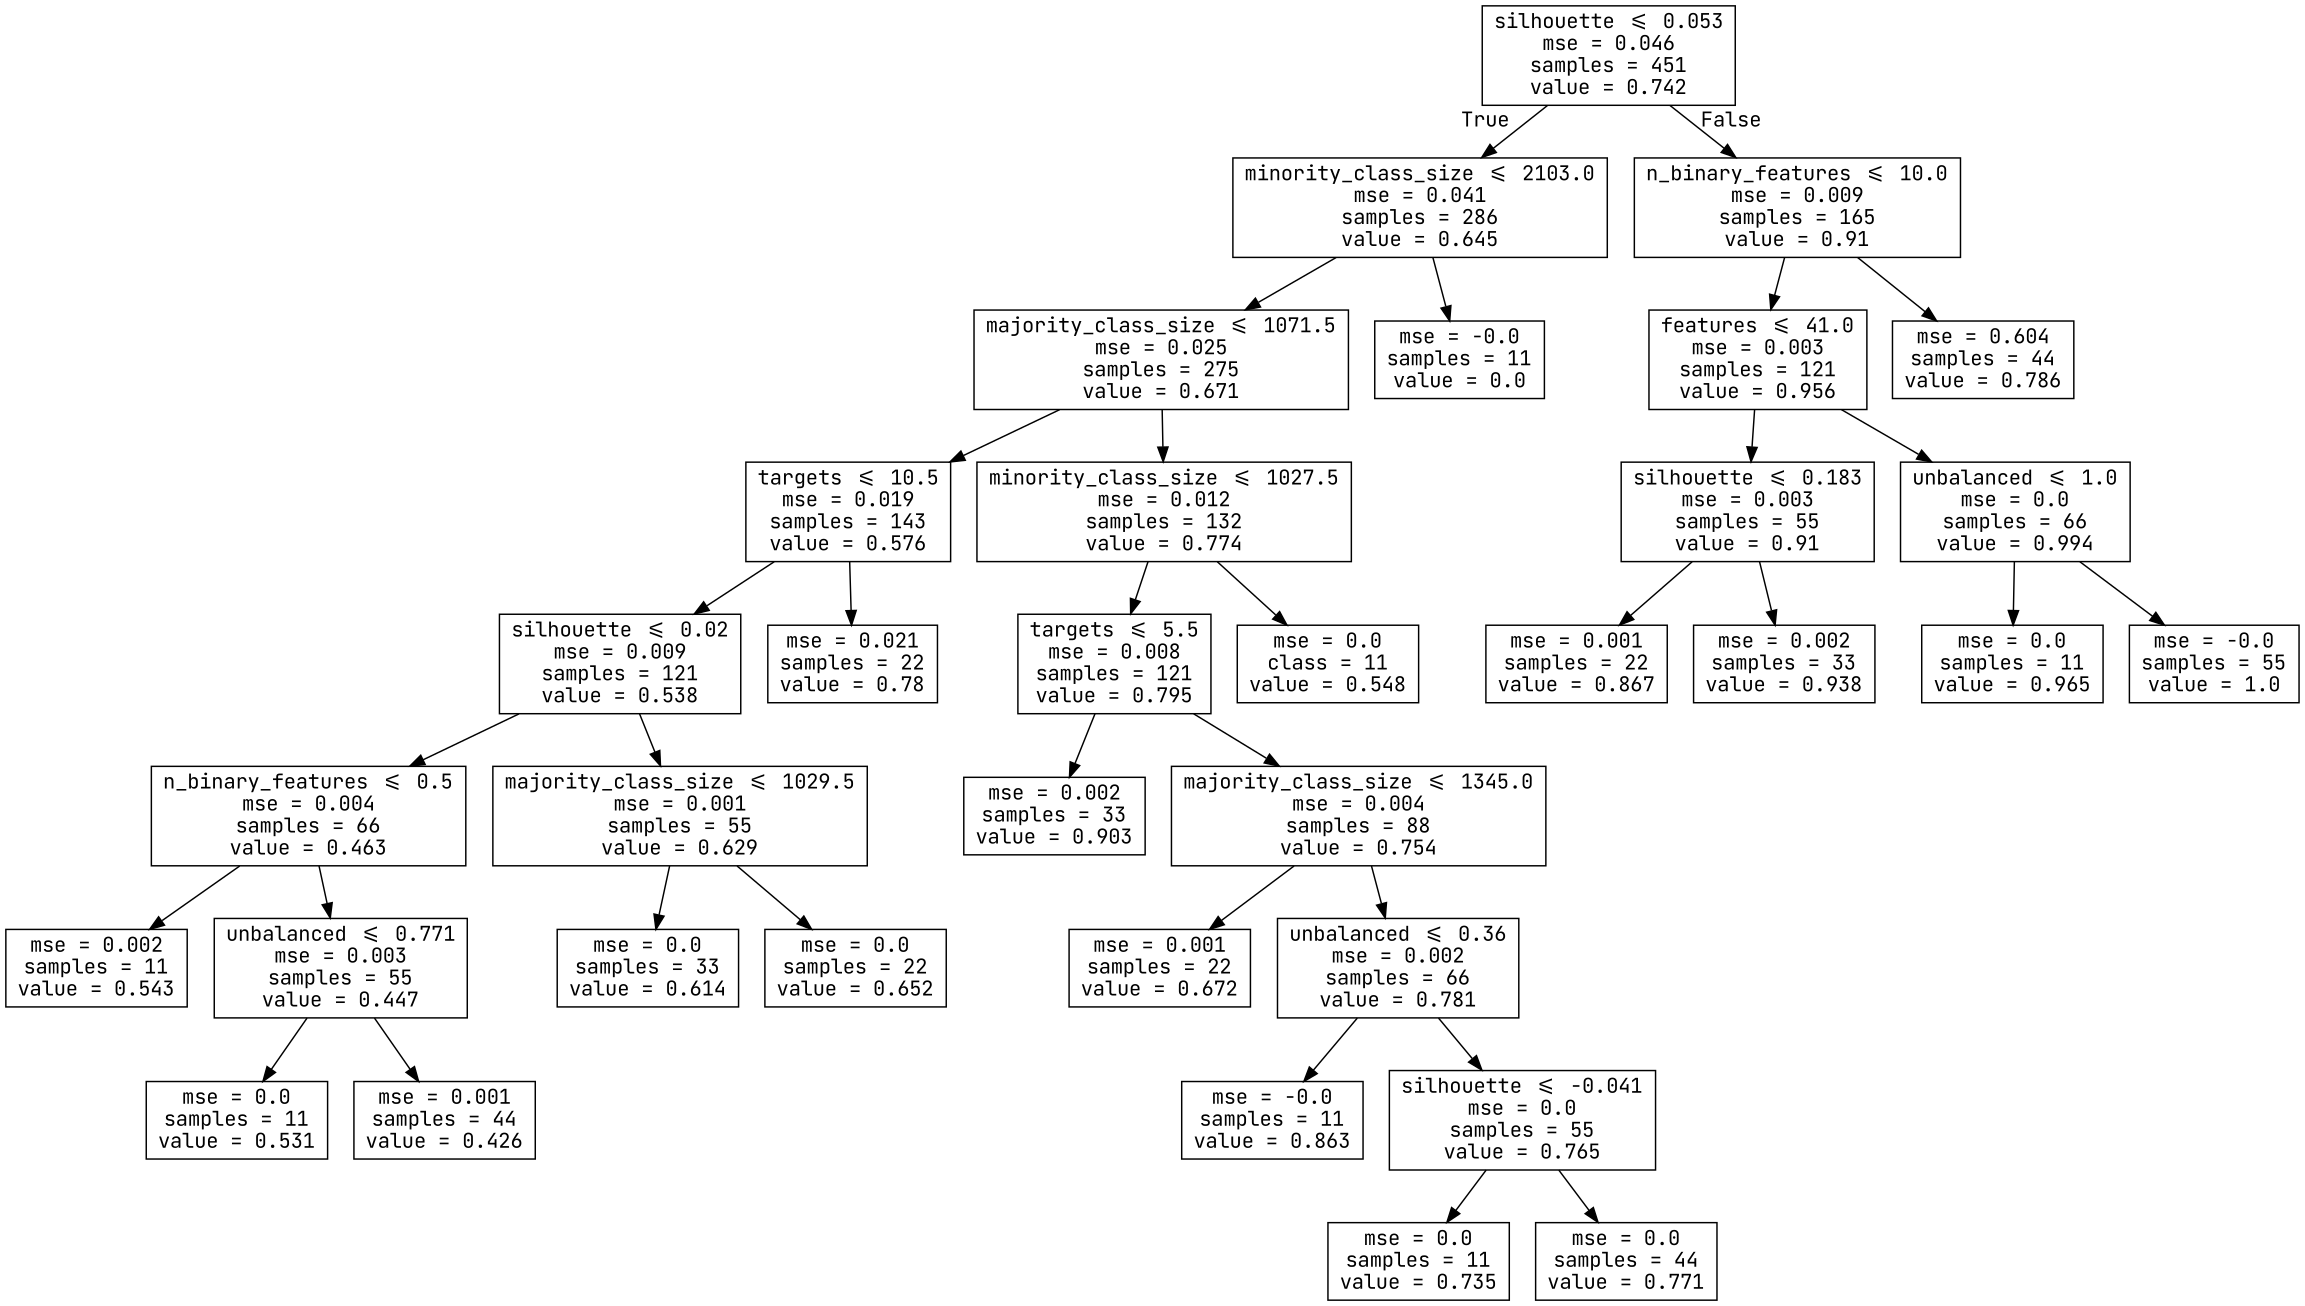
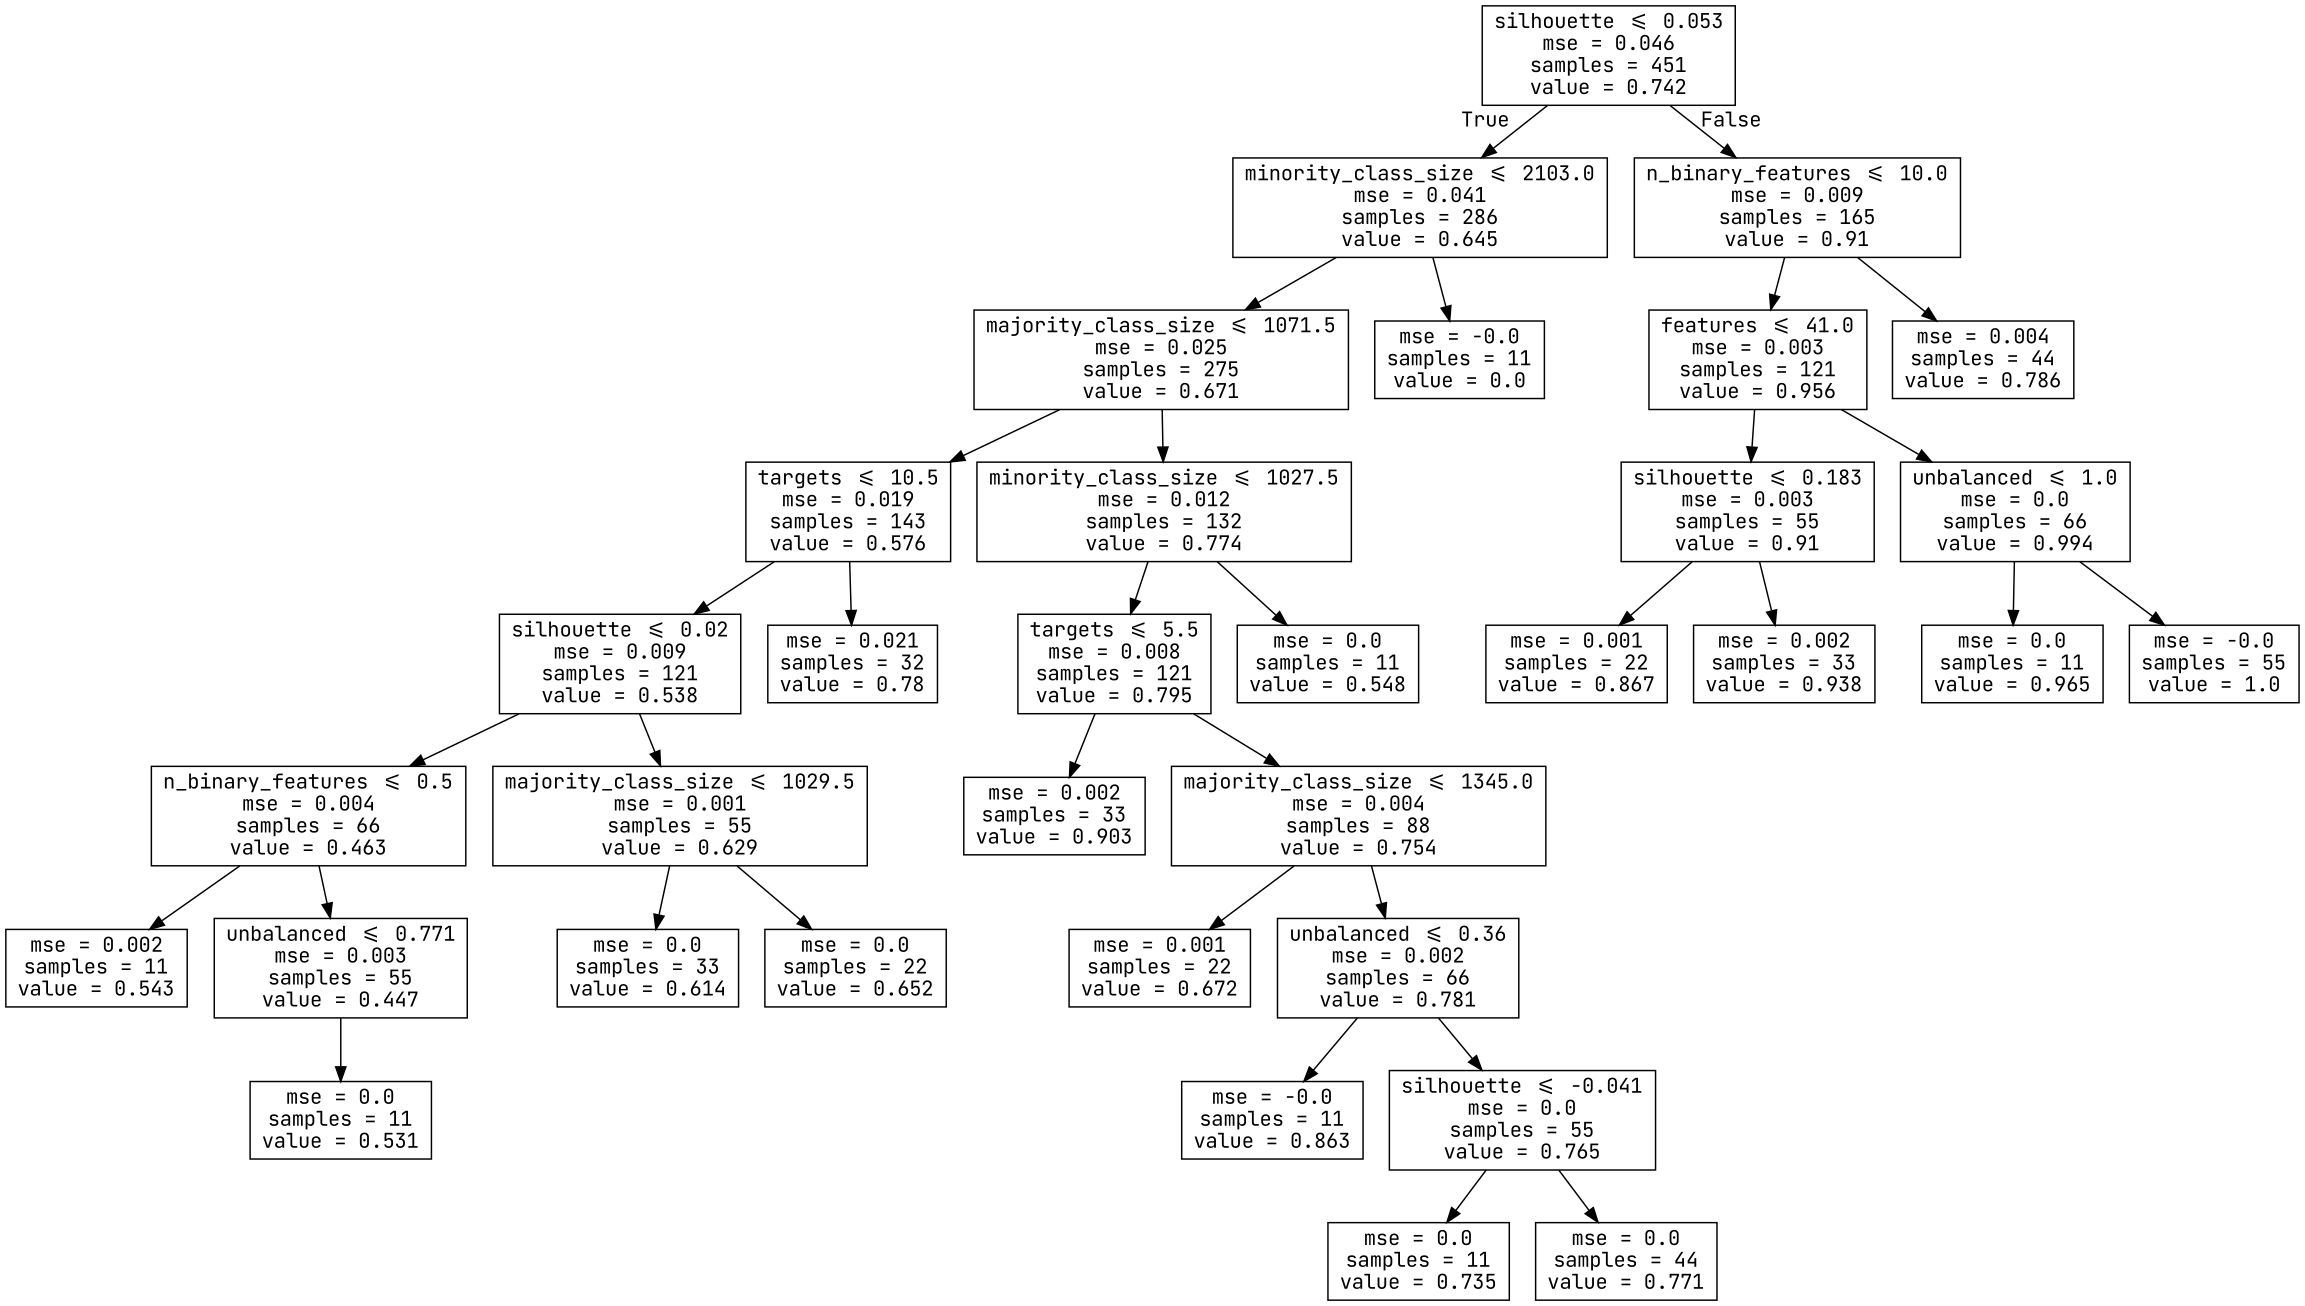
node "mse = 0.604 samples = 44 value = 0.786": label "mse = 0.604 samples = 44 value = 0.786" -> "mse = 0.004 samples = 44 value = 0.786"
node "mse = 0.021 samples = 22 value = 0.78": label "mse = 0.021 samples = 22 value = 0.78" -> "mse = 0.021 samples = 32 value = 0.78"
node "mse = 0.0 class = 11 value = 0.548": label "mse = 0.0 class = 11 value = 0.548" -> "mse = 0.0 samples = 11 value = 0.548"
node "mse = 0.001 samples = 44 value = 0.426": removed
